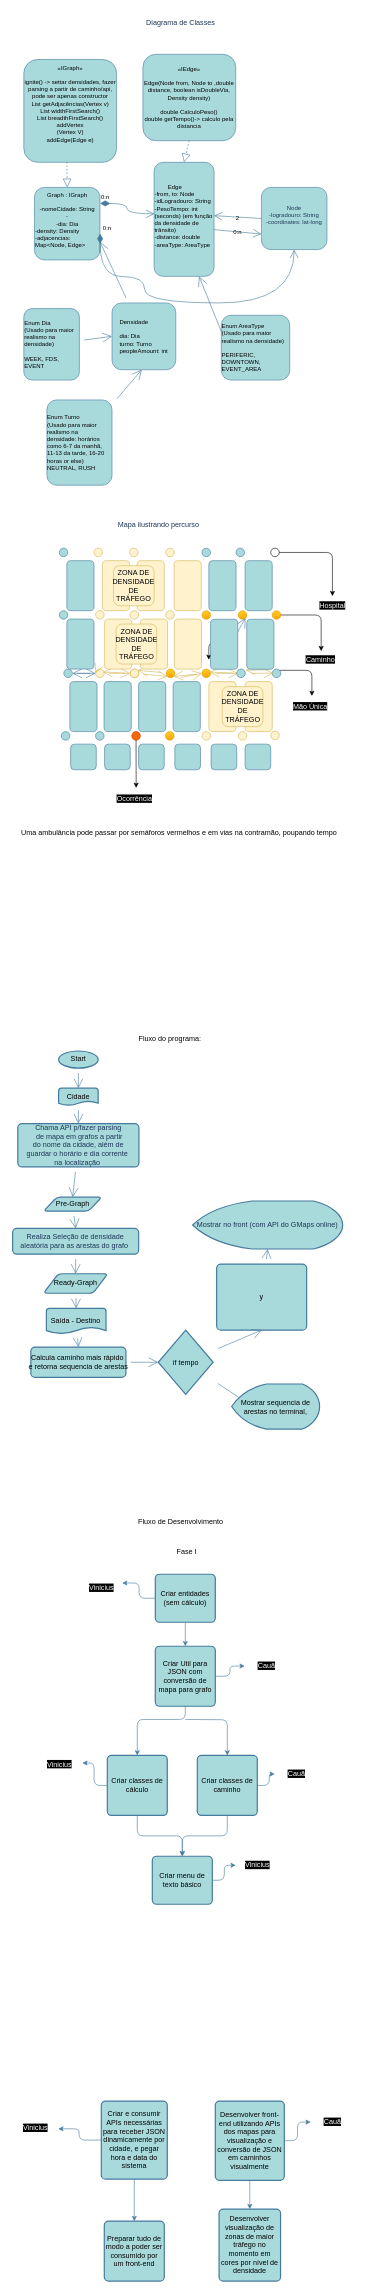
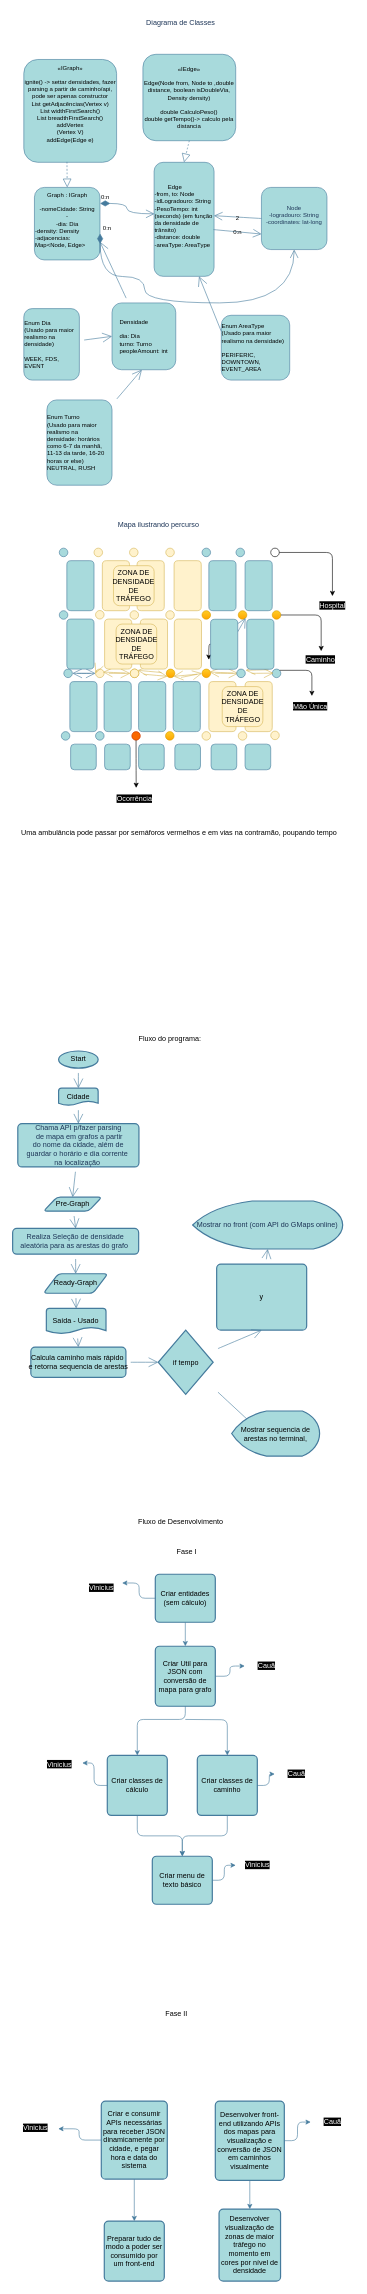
node "Saída - Destino": label "Saída - Destino" -> "Saída - Usado"
node "Mostrar sequencia de arestas no terminal,": moved (275, 1406) -> (275, 1433)
node "Fase II": added
